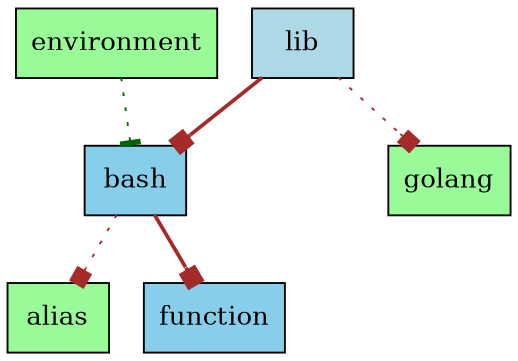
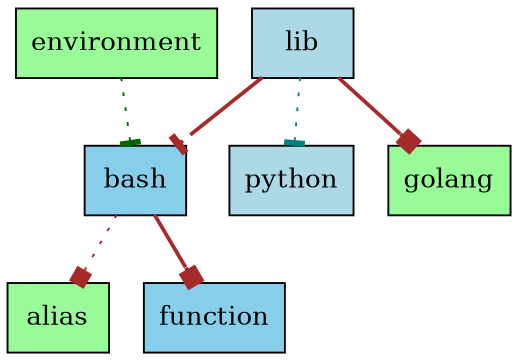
edge "lib" -> "bash": arrowhead box -> tee
edge "lib" -> "golang": style dotted -> bold
node "python": added
